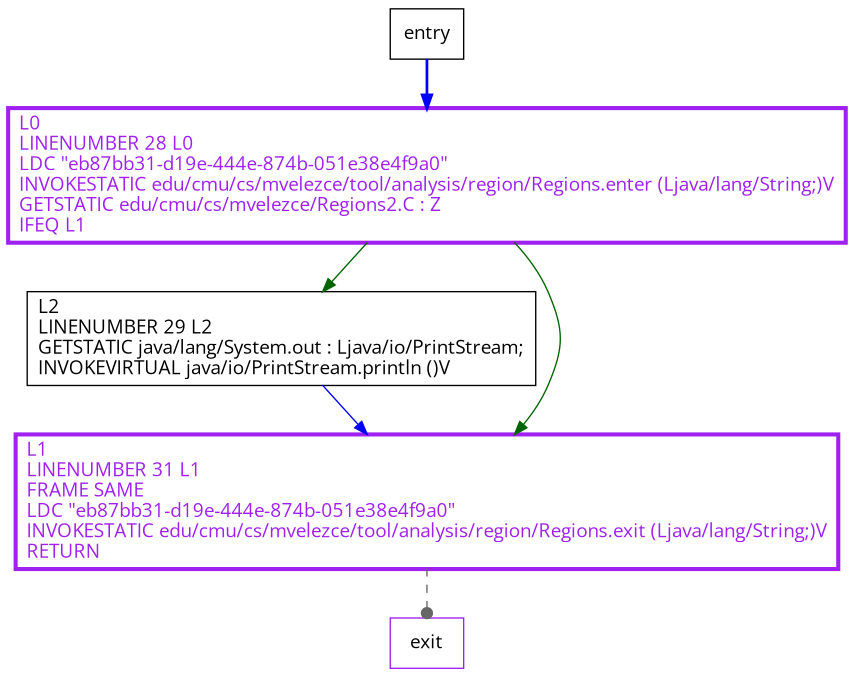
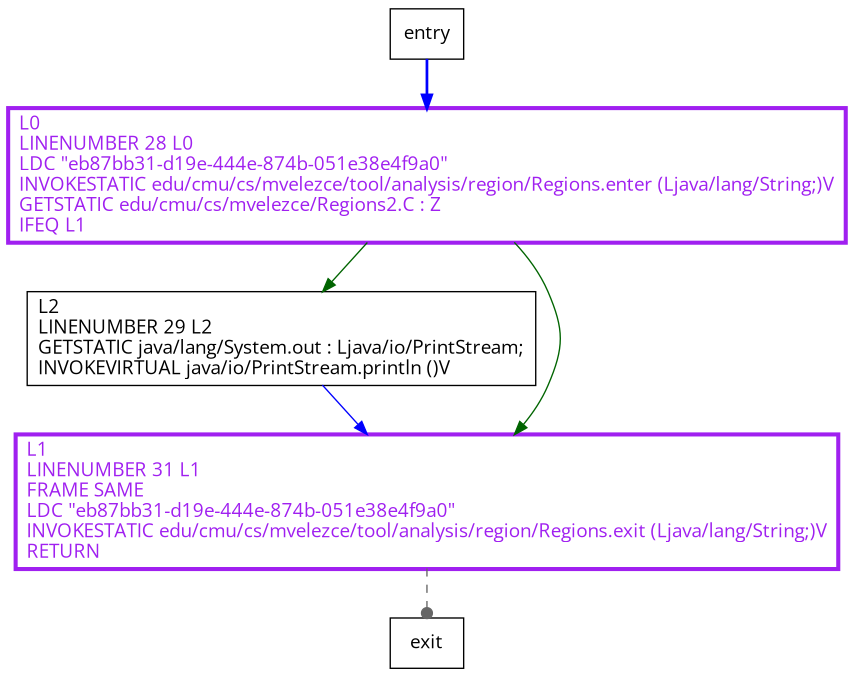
node "exit": color purple -> black
